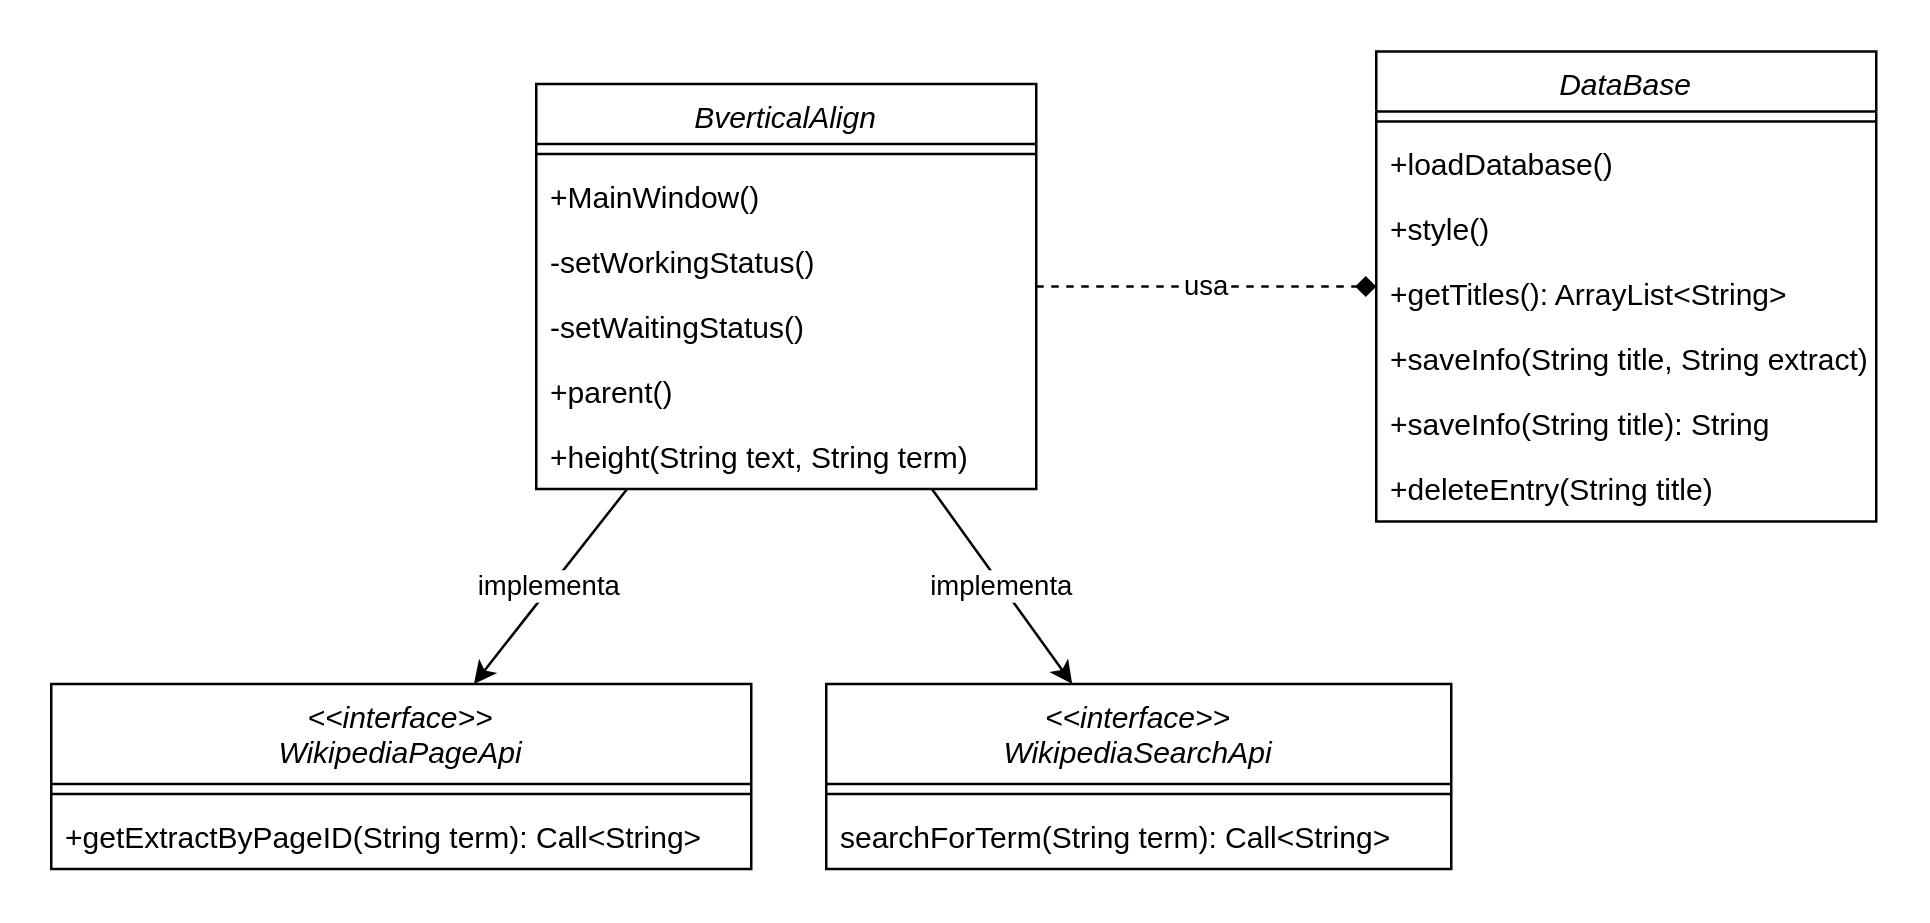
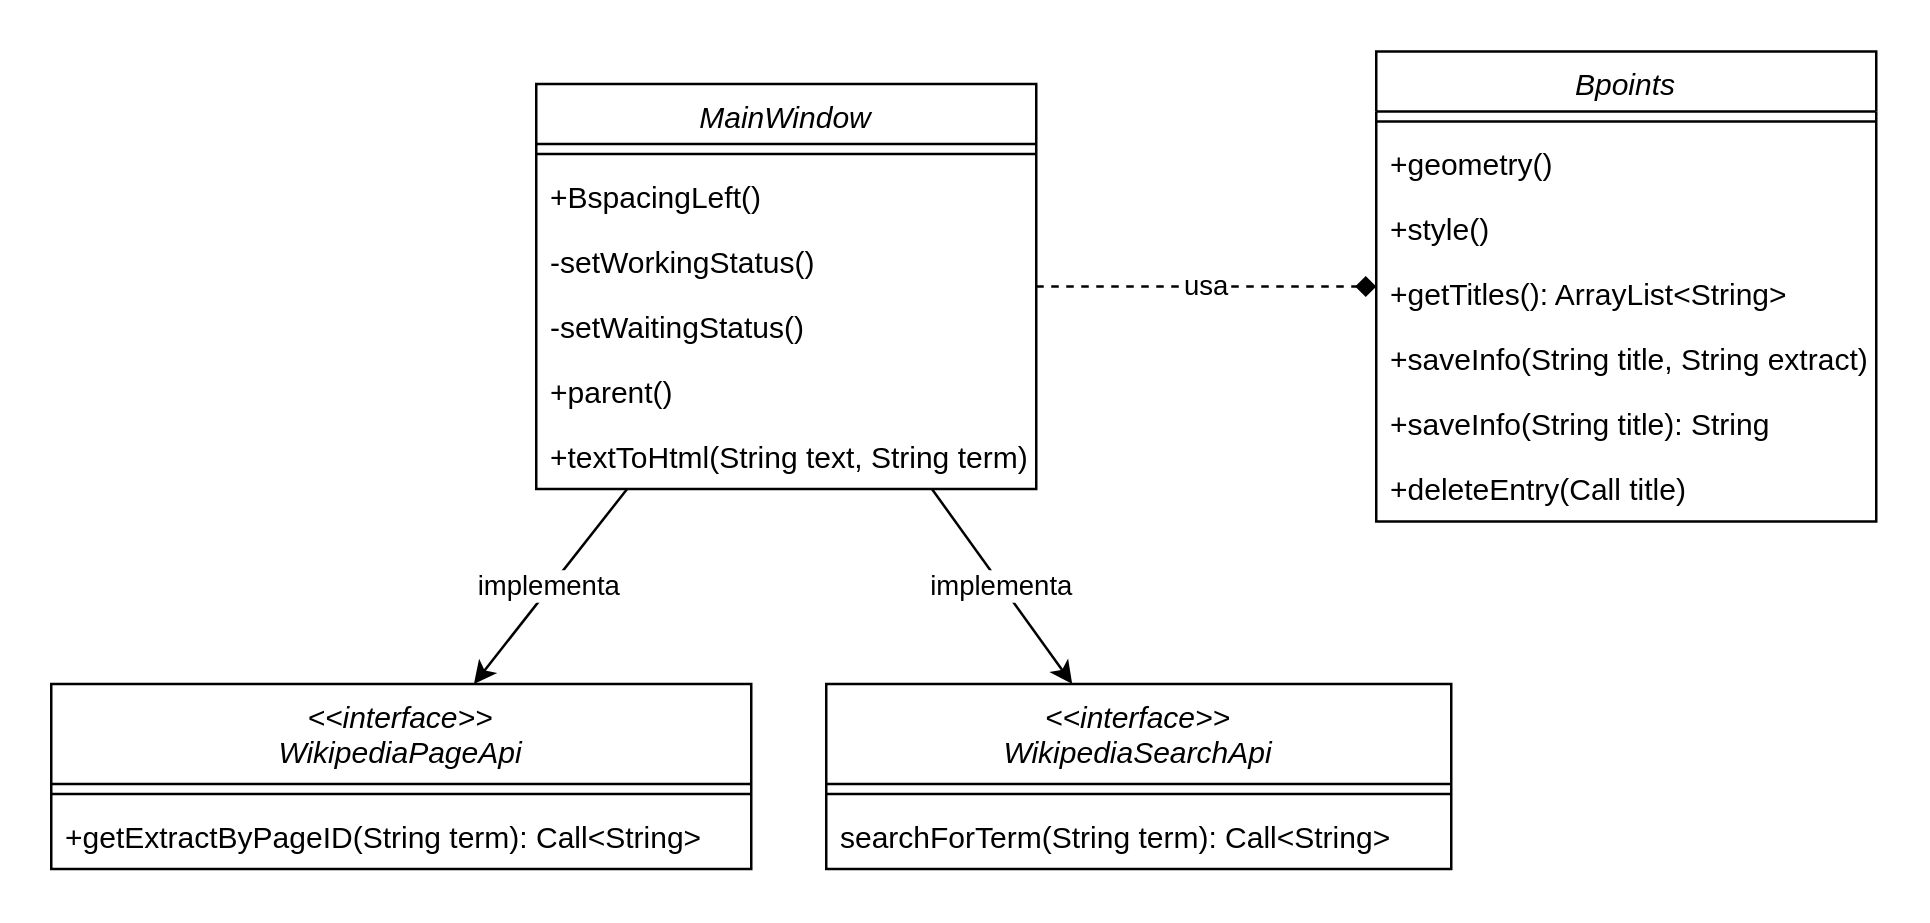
node "DataBase": label "DataBase" -> "Bpoints"
node "BverticalAlign": label "BverticalAlign" -> "MainWindow"
node "+loadDatabase()": label "+loadDatabase()" -> "+geometry()"
node "+MainWindow()": label "+MainWindow()" -> "+BspacingLeft()"
node "+height(String text, String term)": label "+height(String text, String term)" -> "+textToHtml(String text, String term)"
node "+deleteEntry(String title)": label "+deleteEntry(String title)" -> "+deleteEntry(Call title)"
